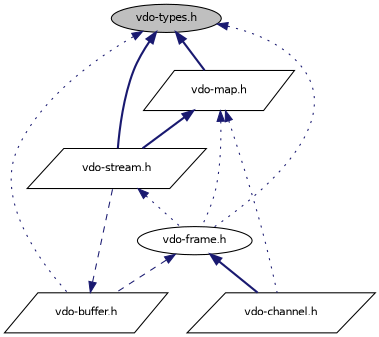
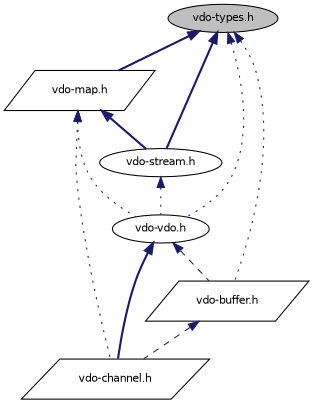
node "vdo-stream.h": shape parallelogram -> ellipse
edge "vdo-stream.h" -> "vdo-buffer.h": now "vdo-channel.h" -> "vdo-buffer.h"
node "vdo-frame.h": label "vdo-frame.h" -> "vdo-vdo.h"
